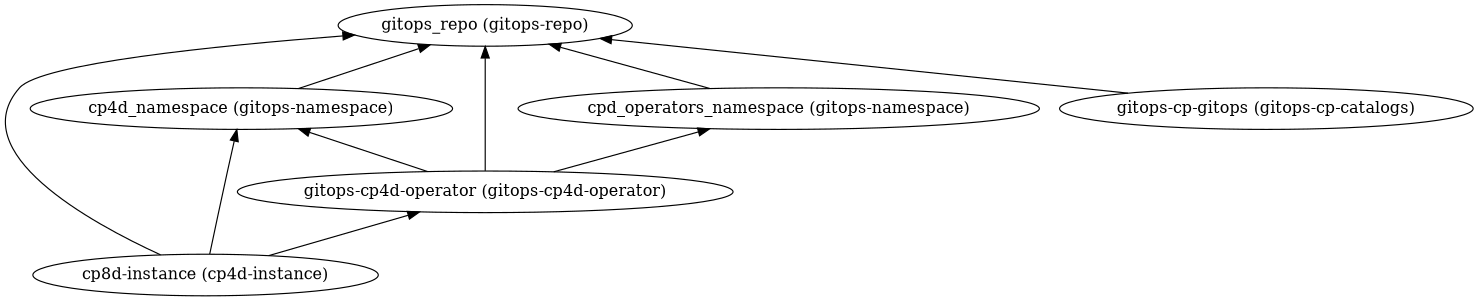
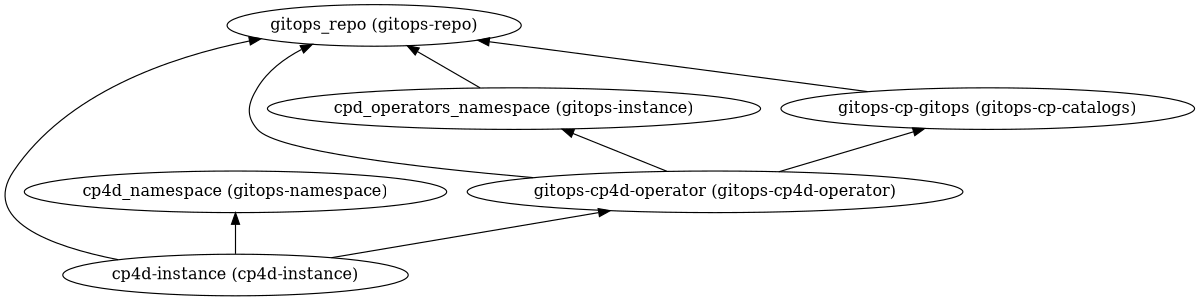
edge "cp4d_namespace (gitops-namespace)" -> "gitops_repo (gitops-repo)": removed
node "cpd_operators_namespace (gitops-namespace)": label "cpd_operators_namespace (gitops-namespace)" -> "cpd_operators_namespace (gitops-instance)"
edge "gitops-cp4d-operator (gitops-cp4d-operator)" -> "cp4d_namespace (gitops-namespace)": now "gitops-cp4d-operator (gitops-cp4d-operator)" -> "gitops-cp-gitops (gitops-cp-catalogs)"
node "cp8d-instance (cp4d-instance)": label "cp8d-instance (cp4d-instance)" -> "cp4d-instance (cp4d-instance)"
